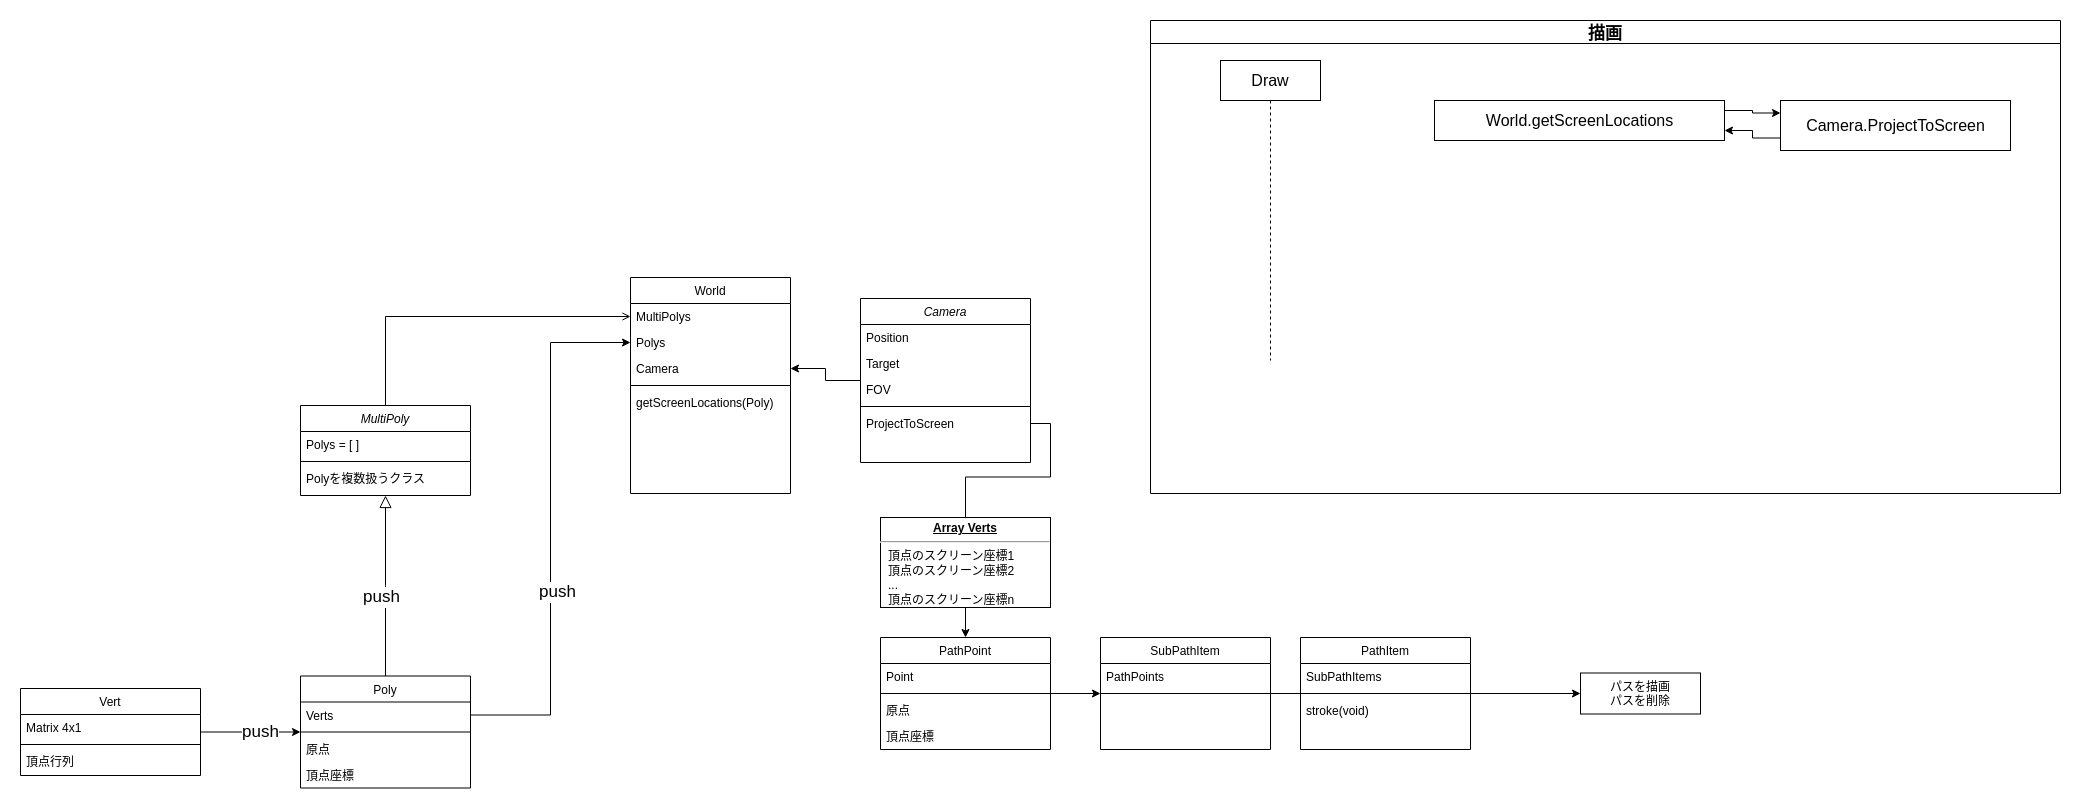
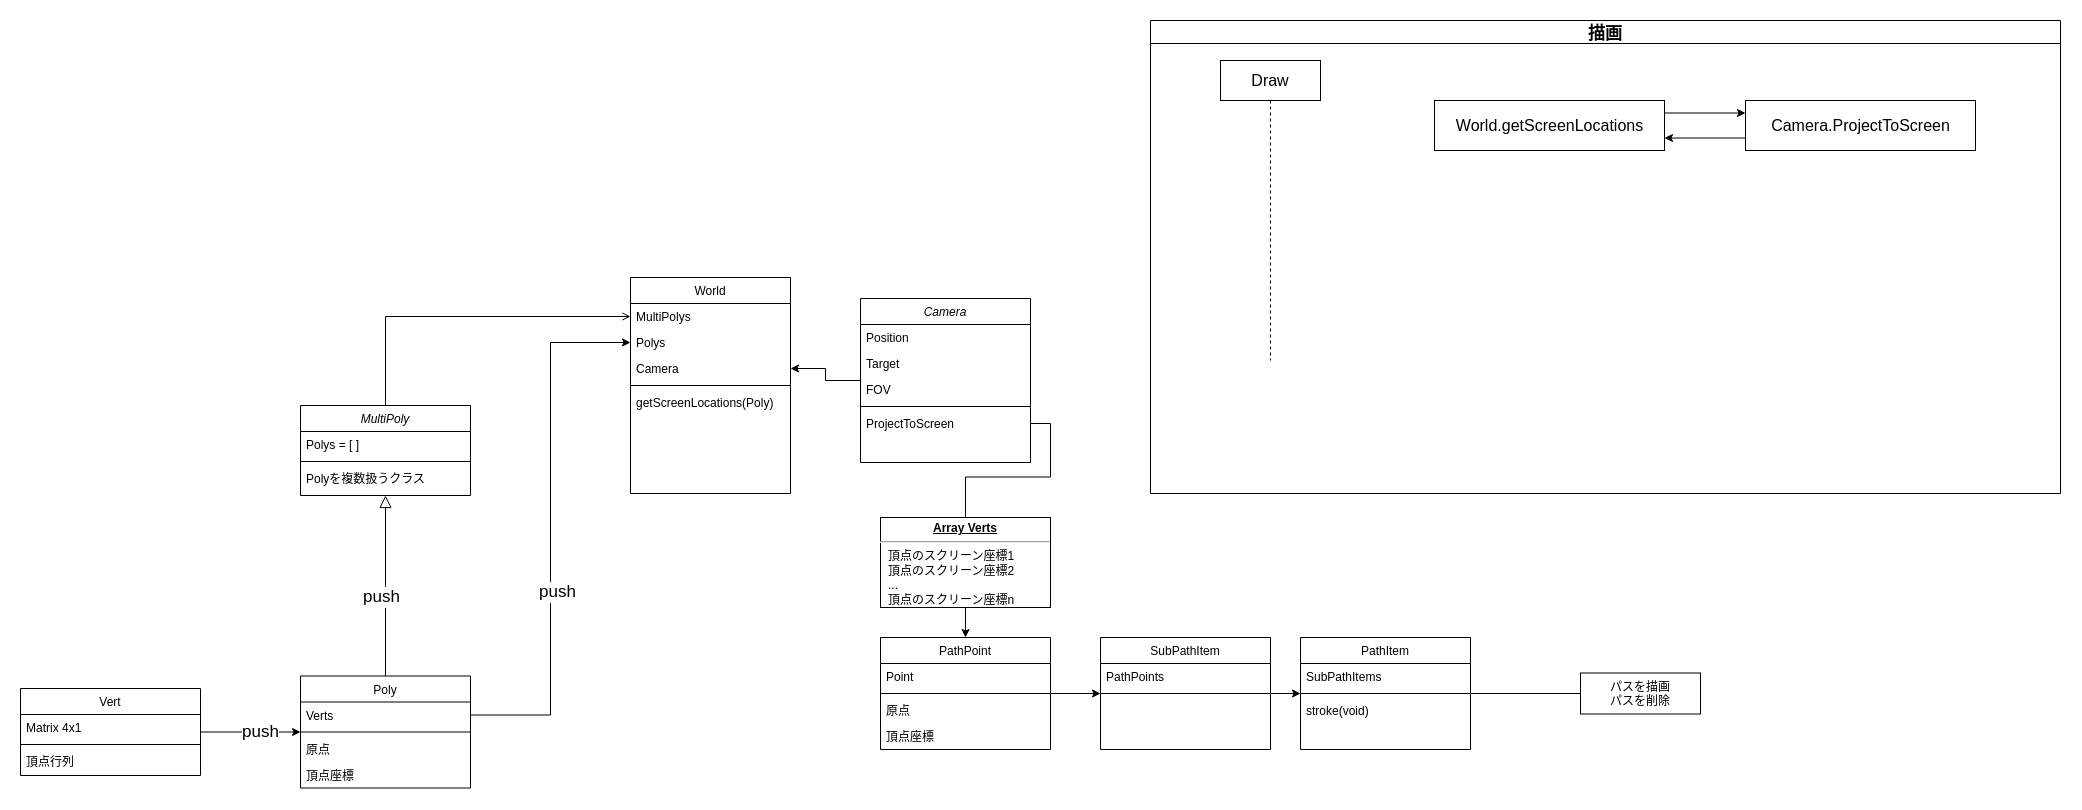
node "World.getScreenLocations": size 290x40 -> 230x50
node "Camera.ProjectToScreen": moved (1896, 126) -> (1861, 126)
edge "SubPathItem" -- "PathItem": arrowhead none -> classic
edge "PathItem" -> "パスを描画 パスを削除": arrowhead classic -> none
